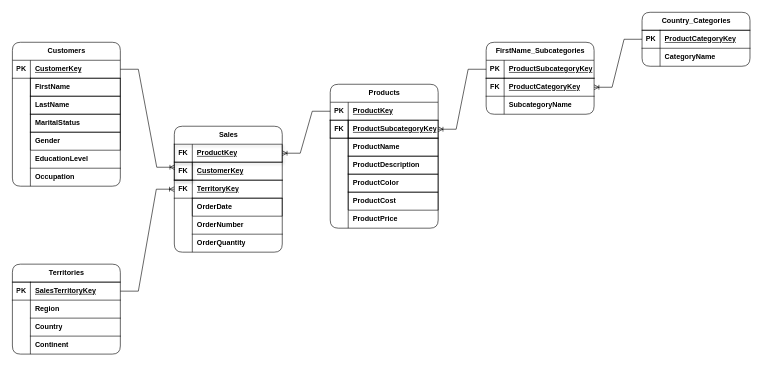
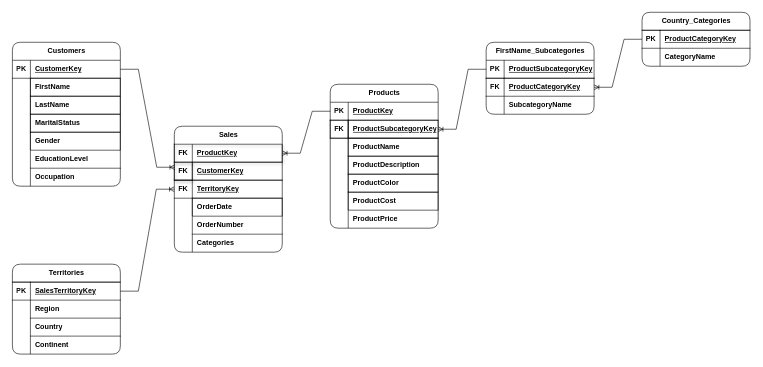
node "OrderQuantity": label "OrderQuantity" -> "Categories"
